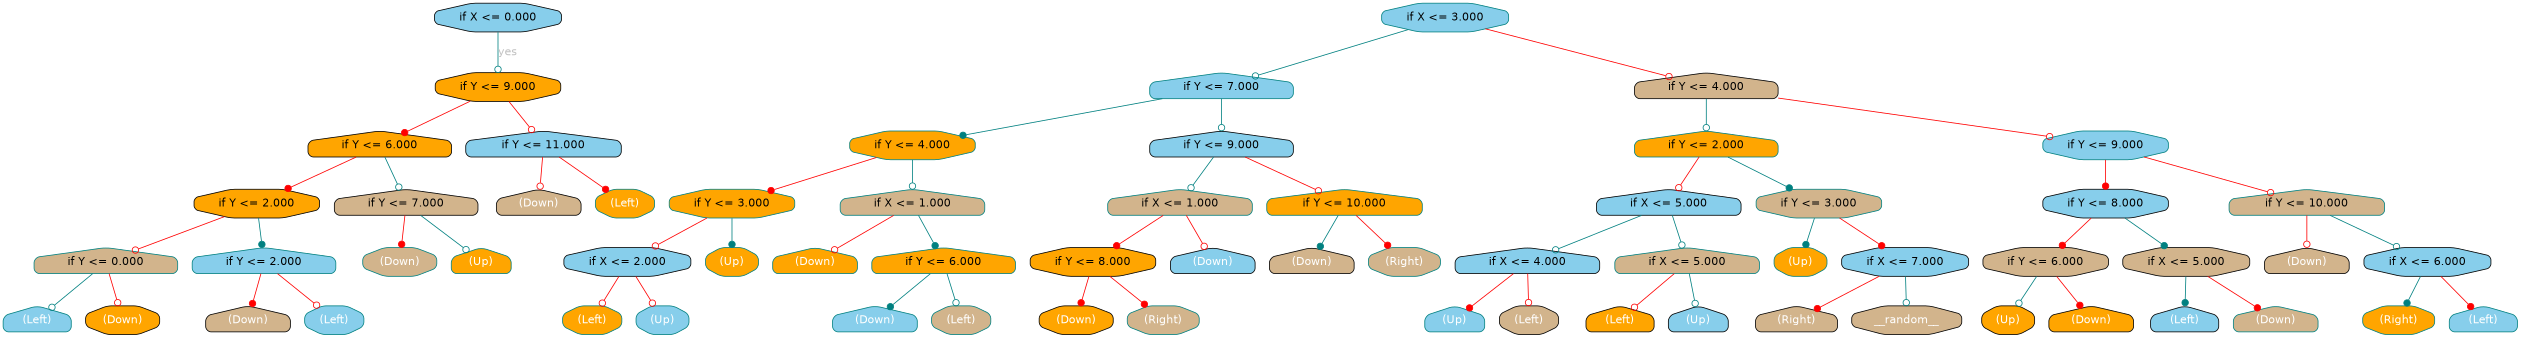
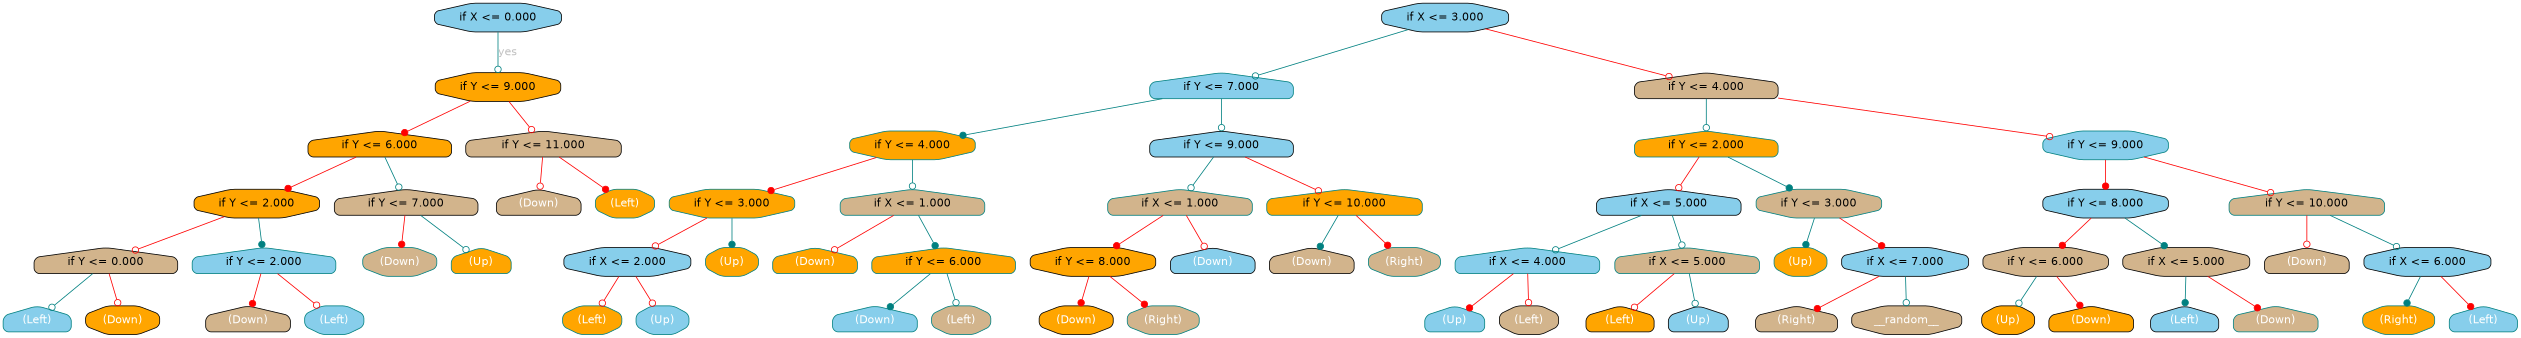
node "if X <= 3.000": color teal -> black
node "if Y <= 11.000": fillcolor skyblue -> tan
node "if Y <= 0.000": color teal -> black
node "if X <= 4.000": color black -> teal
